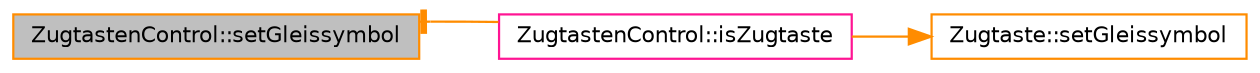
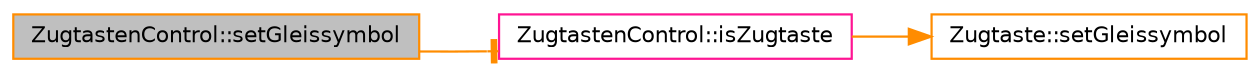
edge "ZugtastenControl::isZugtaste" -> "ZugtastenControl::setGleissymbol": reversed
